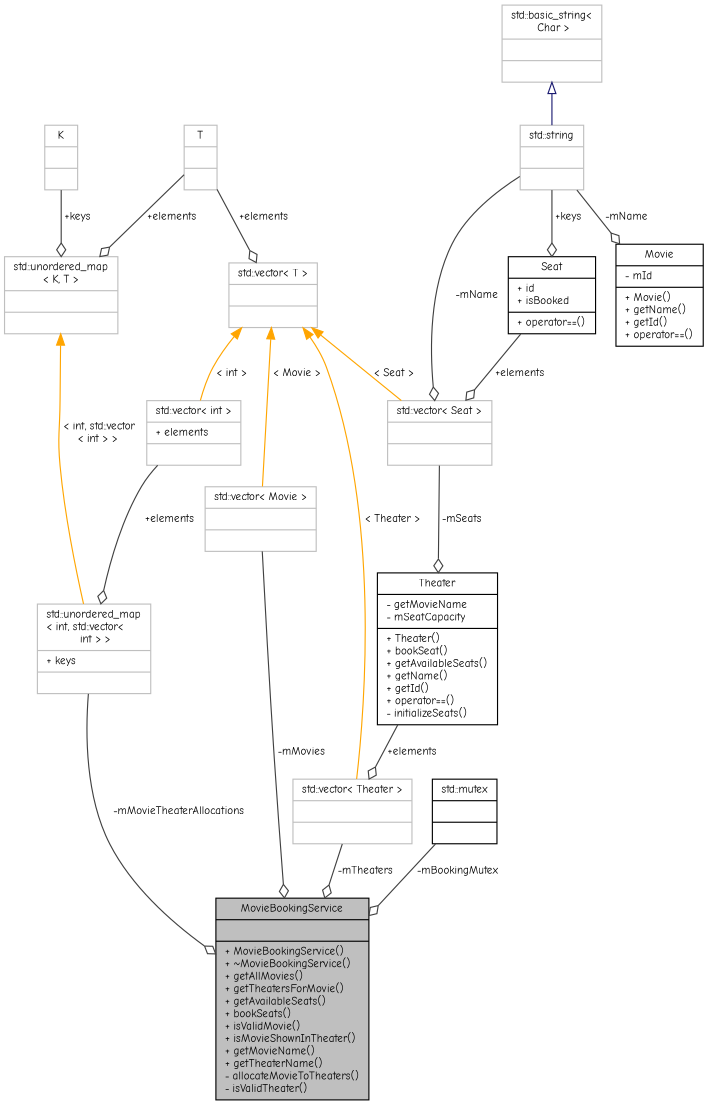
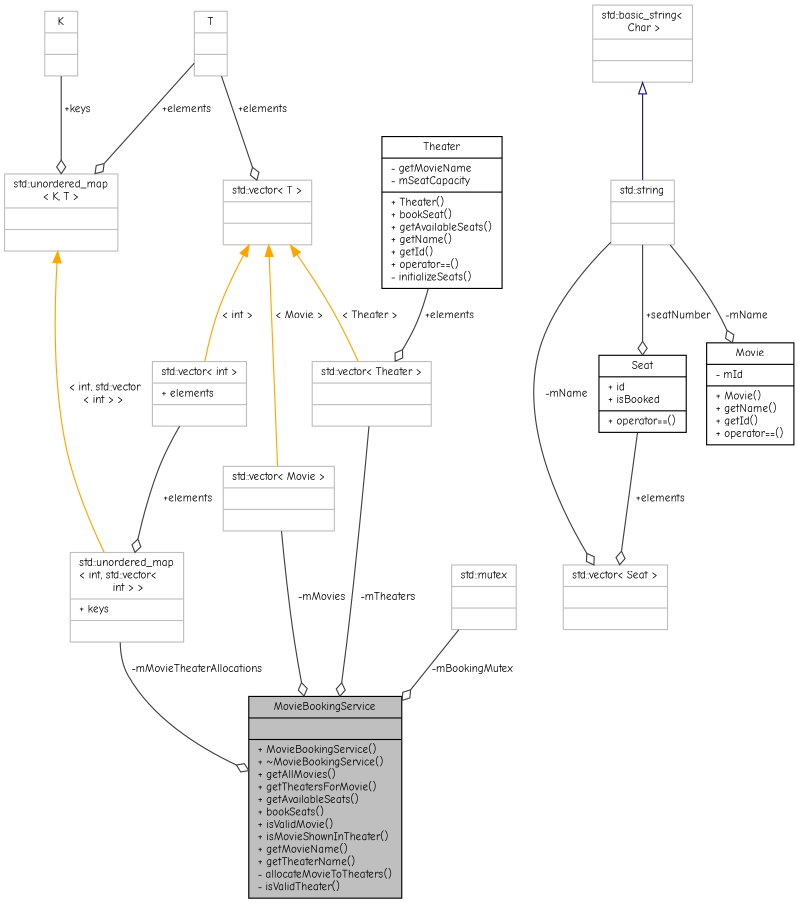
edge "std::string" -> "Seat": label " +keys" -> " +seatNumber"
edge "std::vector< Seat >" -> "std::vector< T >": removed, label "< Seat >"
edge "std::vector< Seat >" -> "Theater": removed, label "-mSeats"
node "std::mutex": color black -> grey75
